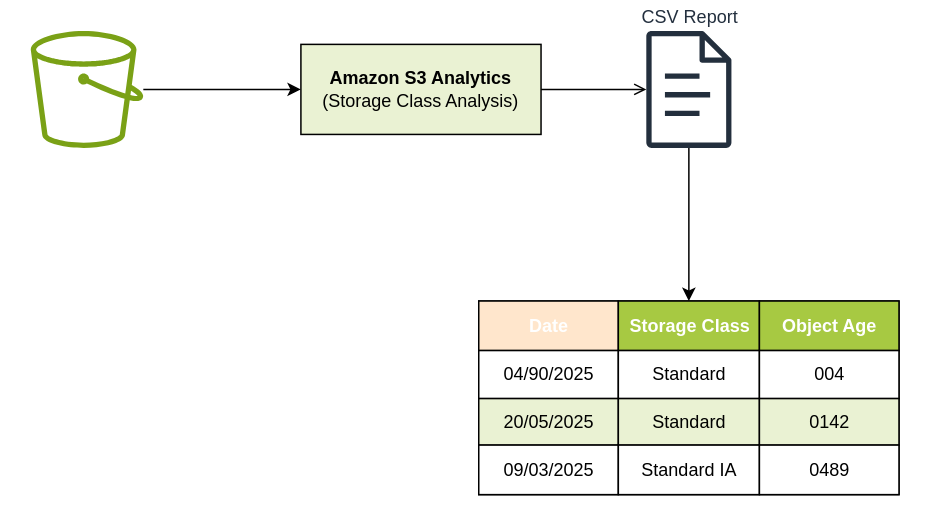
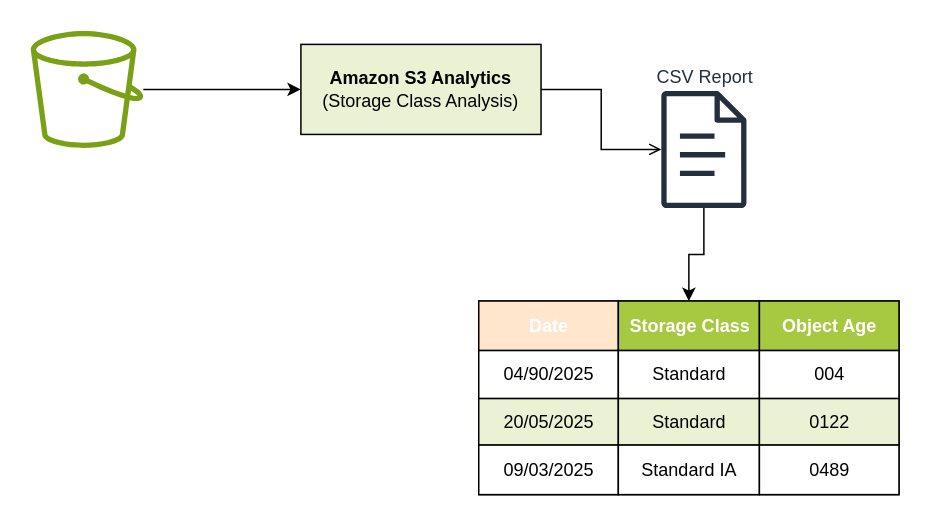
node "CSV Report": moved (689, 89) -> (704, 149)
node "0142": label "0142" -> "0122"
